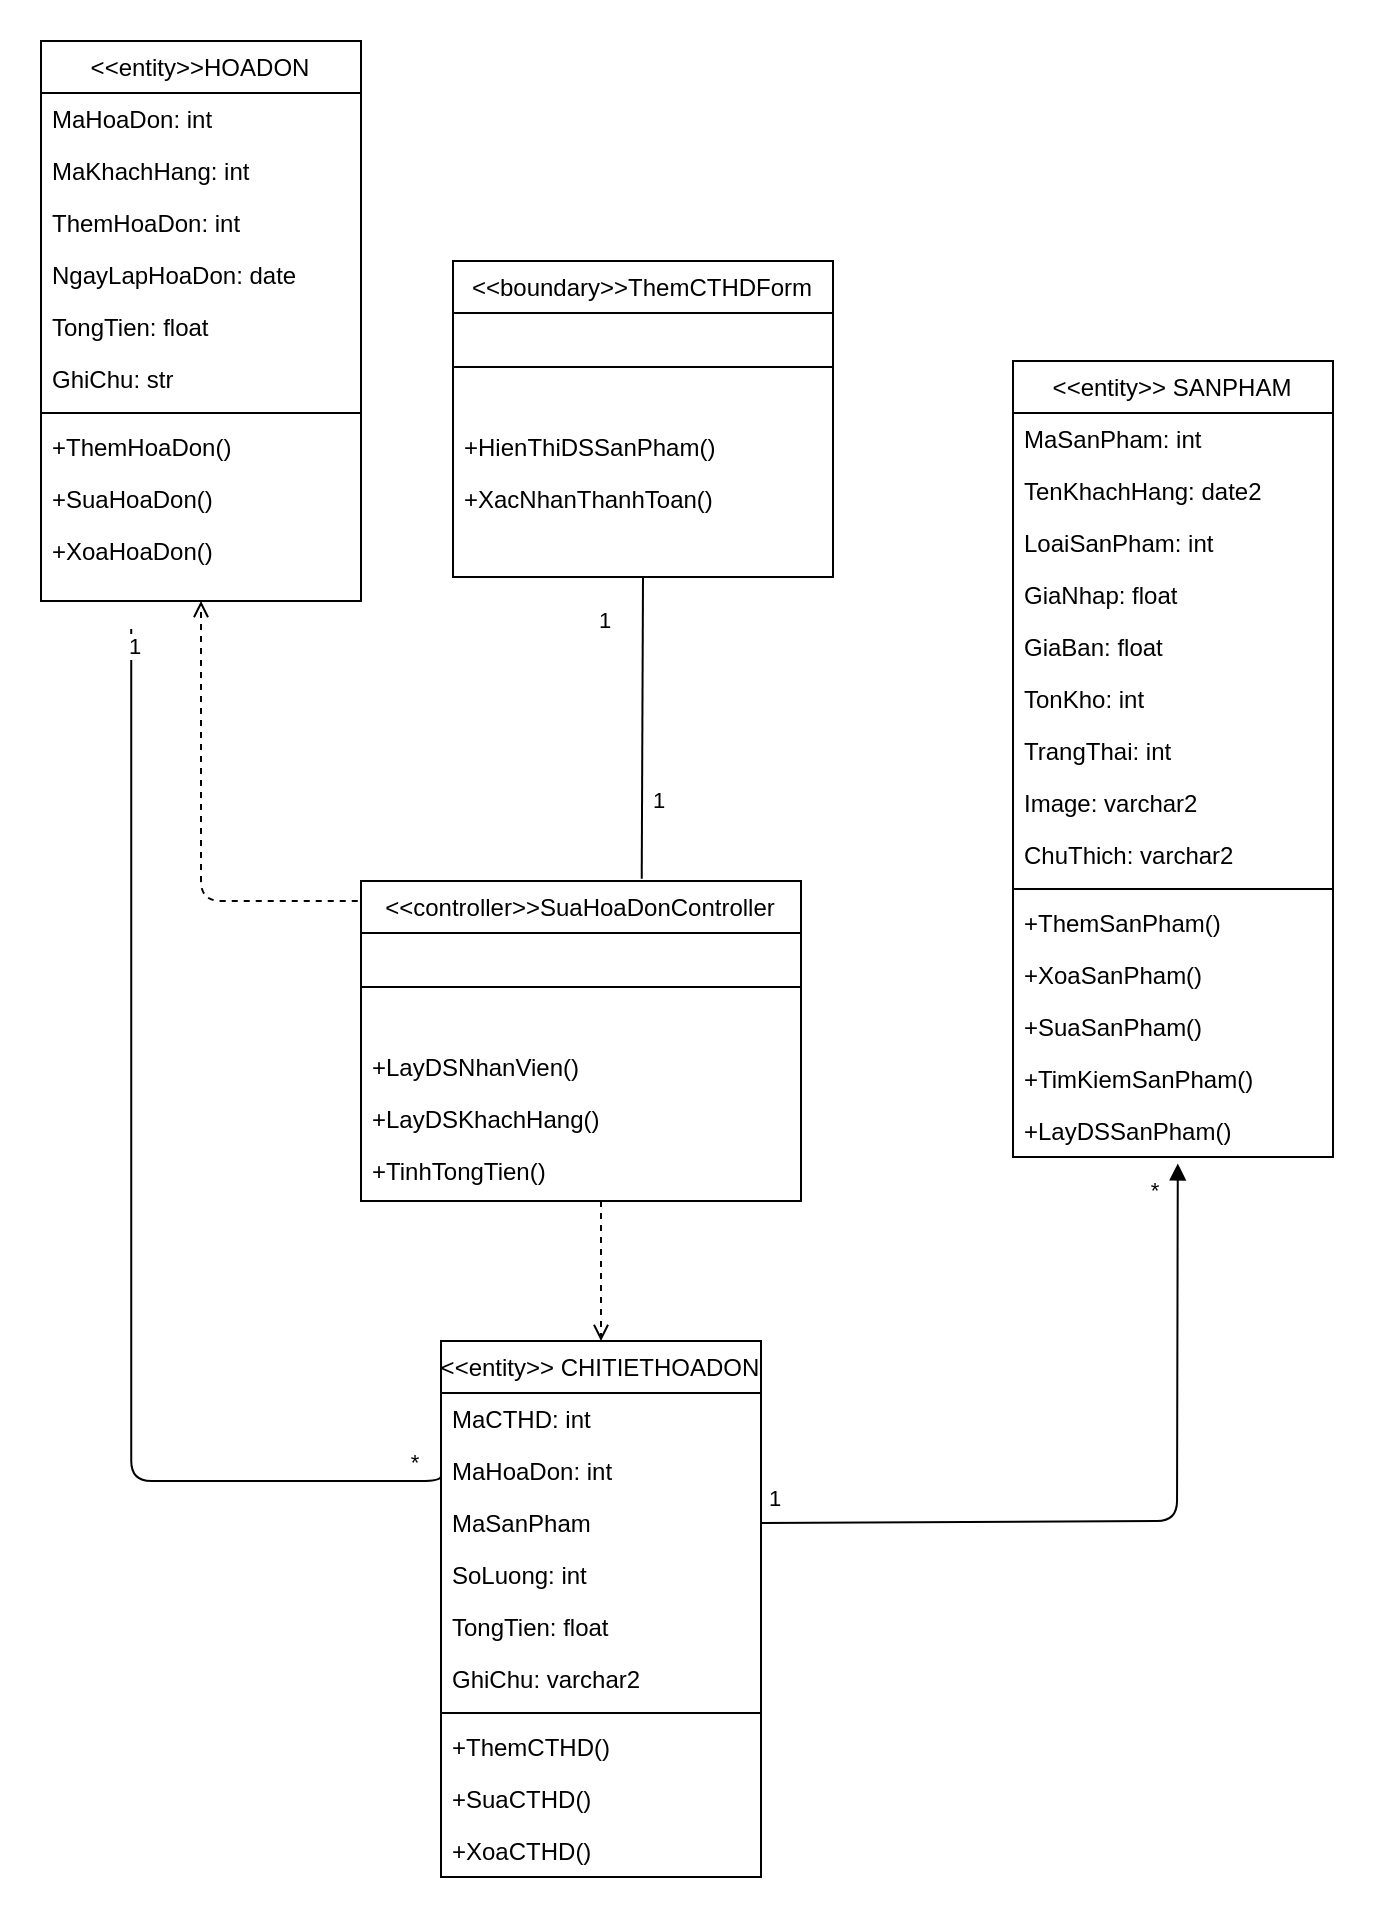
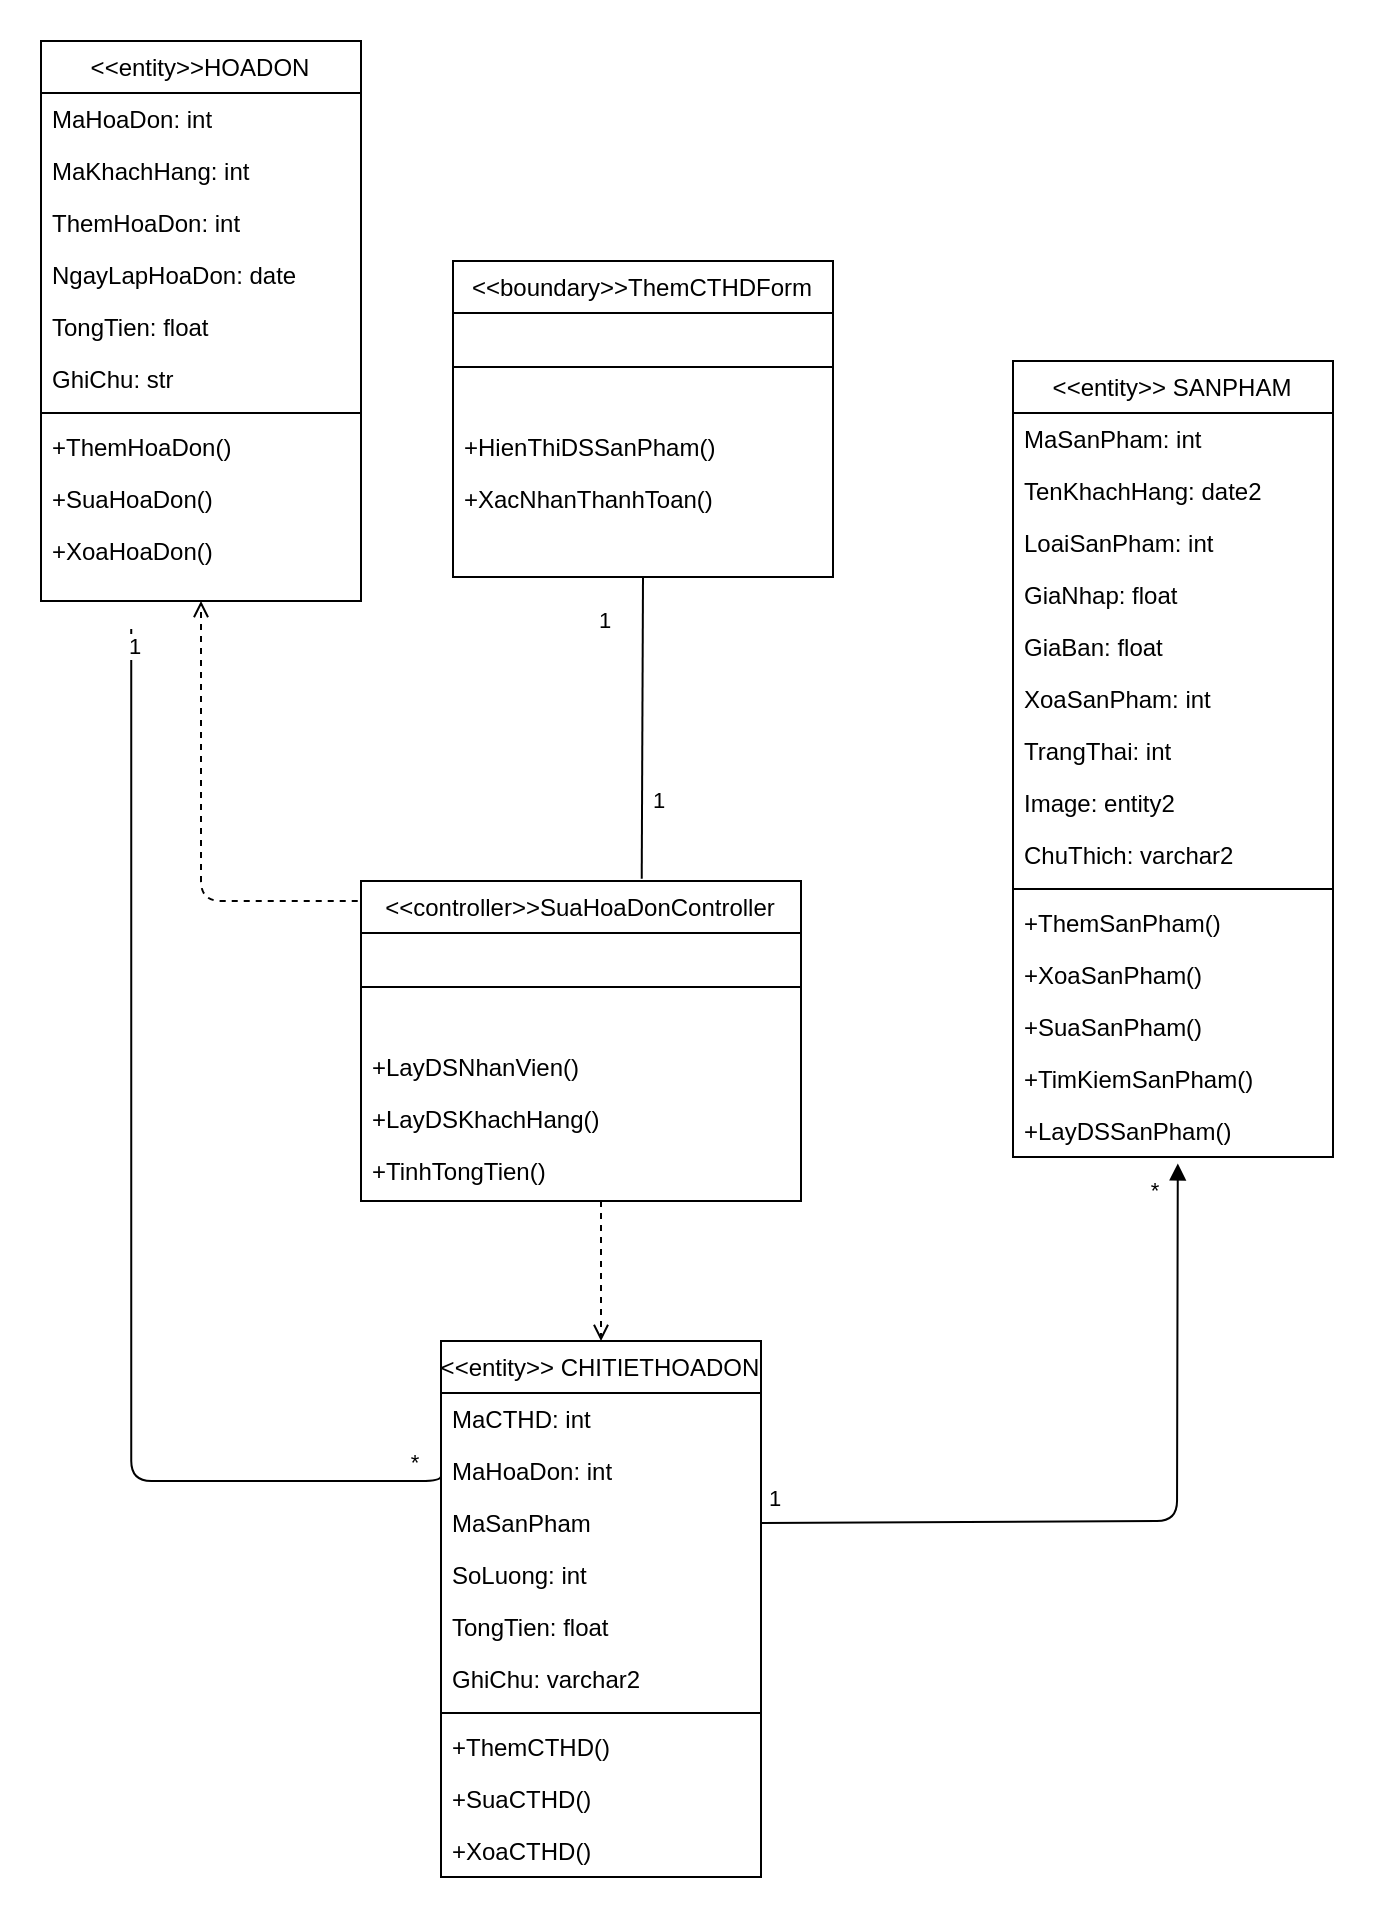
node "TonKho: int": label "TonKho: int" -> "XoaSanPham: int"
node "Image: varchar2": label "Image: varchar2" -> "Image: entity2"
